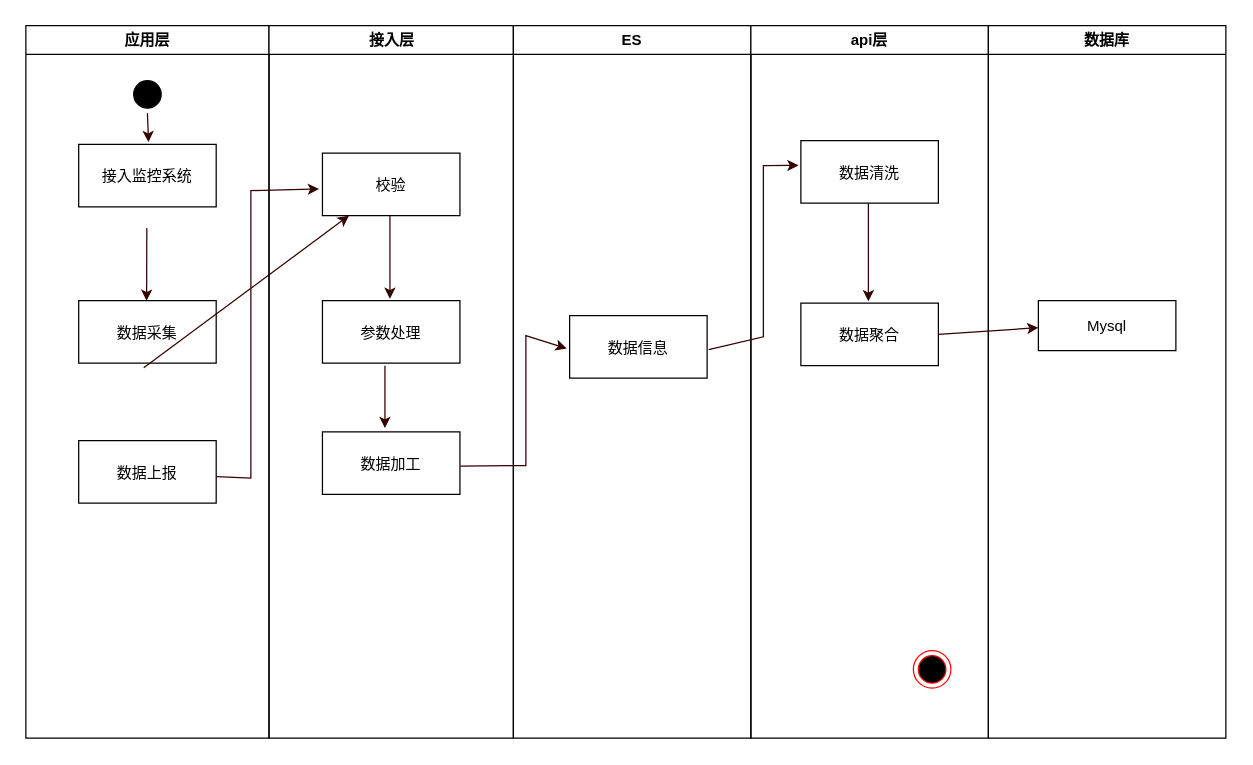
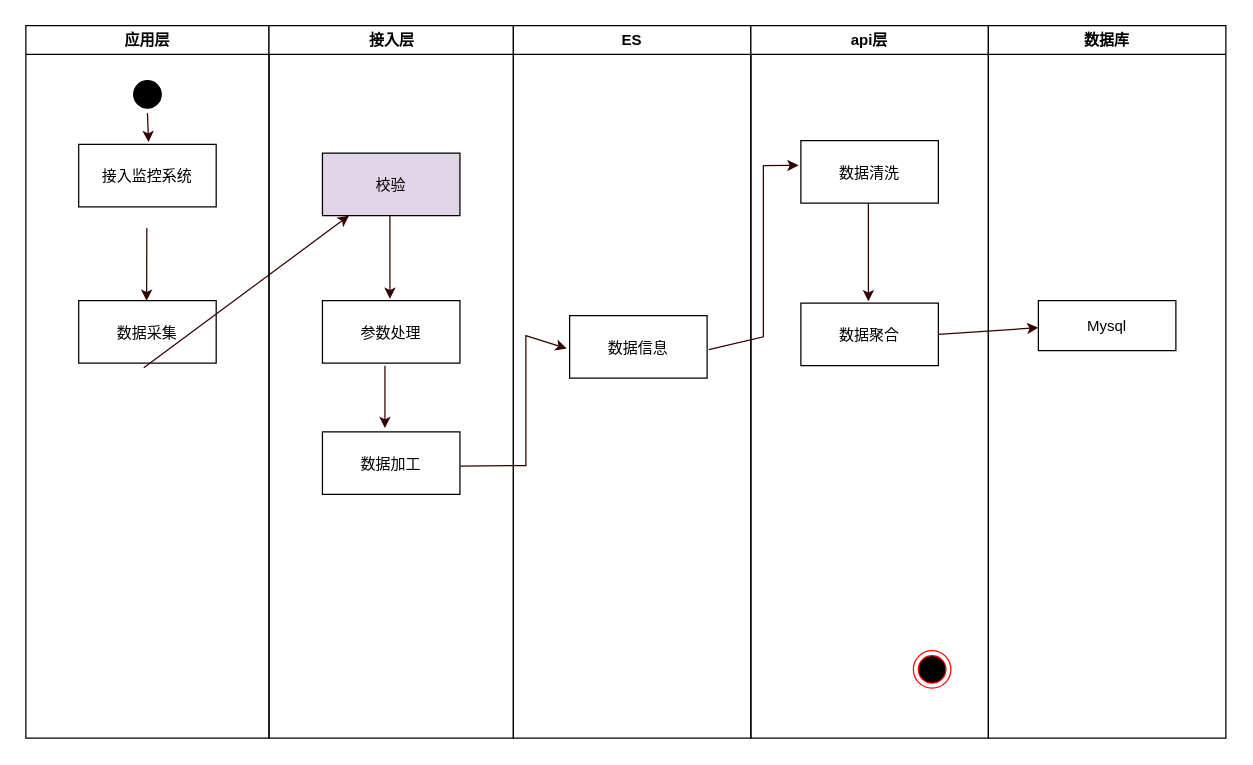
node "校验": fillcolor #ffffff -> #e1d5e7
edge "数据上报" -> "校验": removed
node "数据上报": removed
